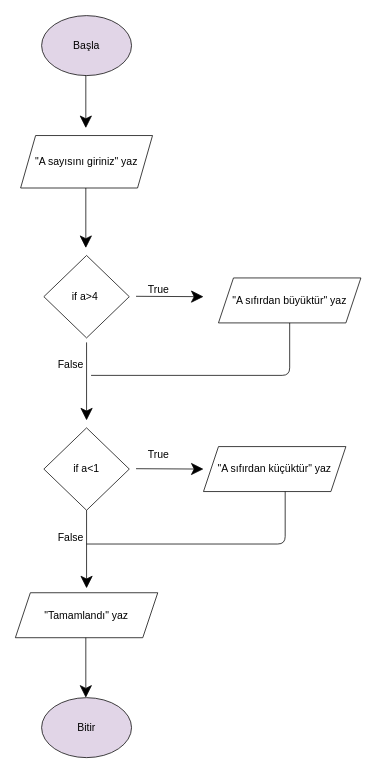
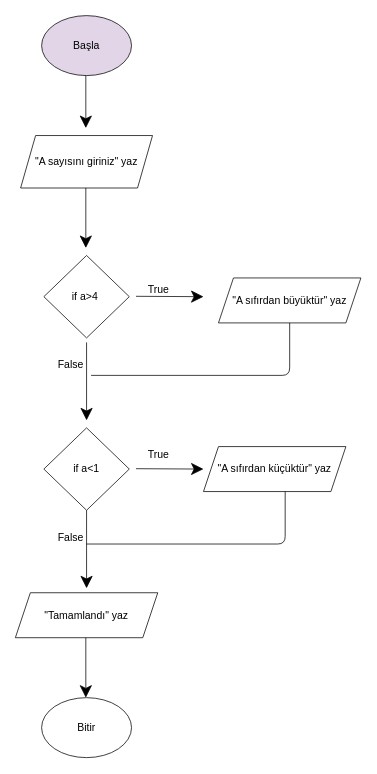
node "Bitir": fillcolor #e1d5e7 -> #ffffff
